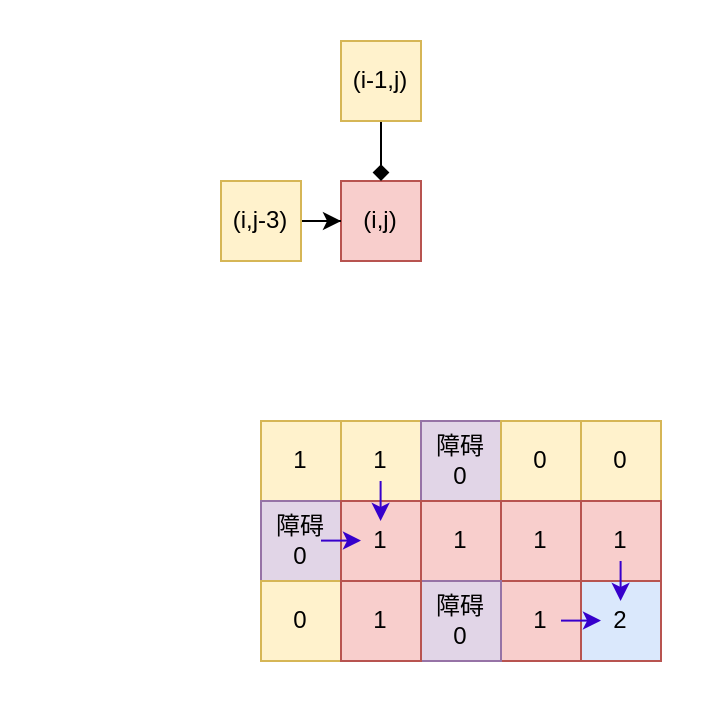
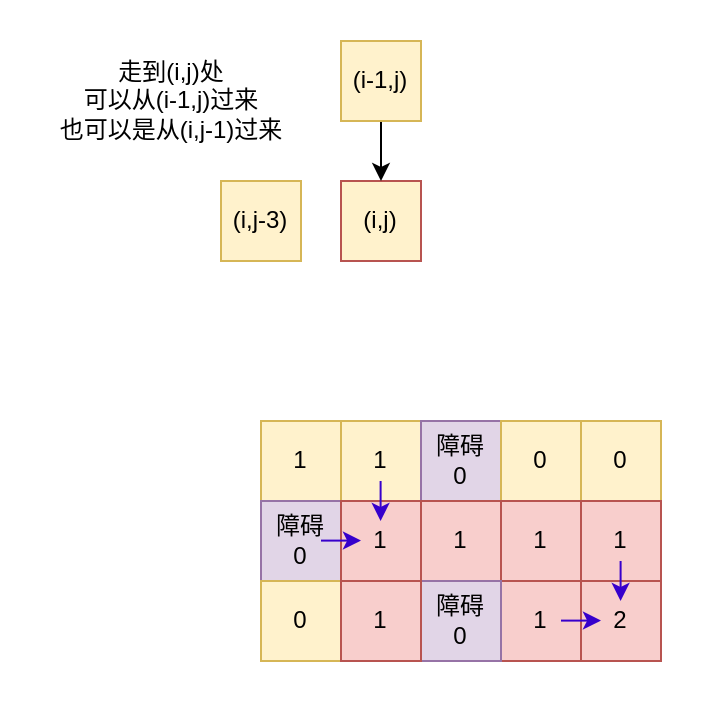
node "走到(i,j)处 可以从(i-1,j)过来 也可以是从(i,j-1)过来": added
edge "(i-1,j)" -> "(i,j)": arrowhead diamond -> classic
edge "(i,j-3)" -> "(i,j)": removed
node "(i,j)": fillcolor #f8cecc -> #fff2cc
node "2": fillcolor #dae8fc -> #f8cecc
